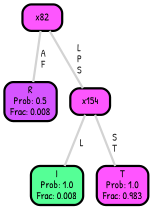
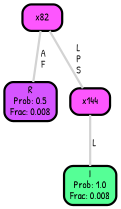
node "x154": label "x154" -> "x144"
node "T Prob: 1.0 Frac: 0.983": removed
